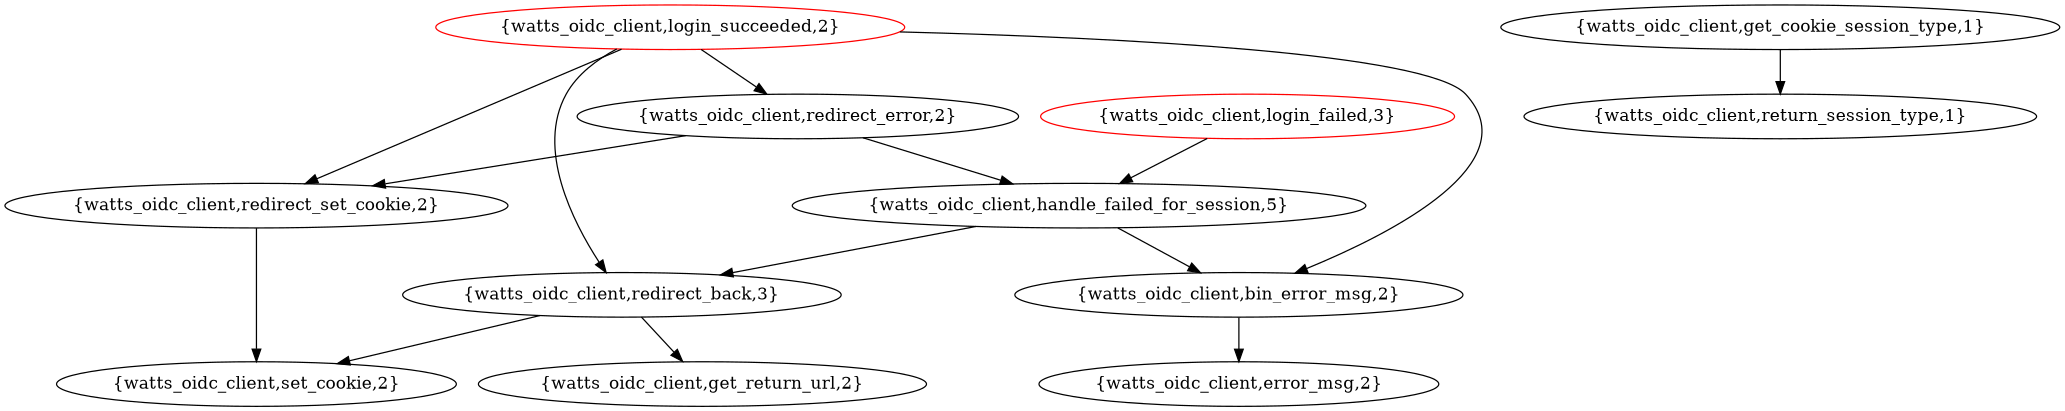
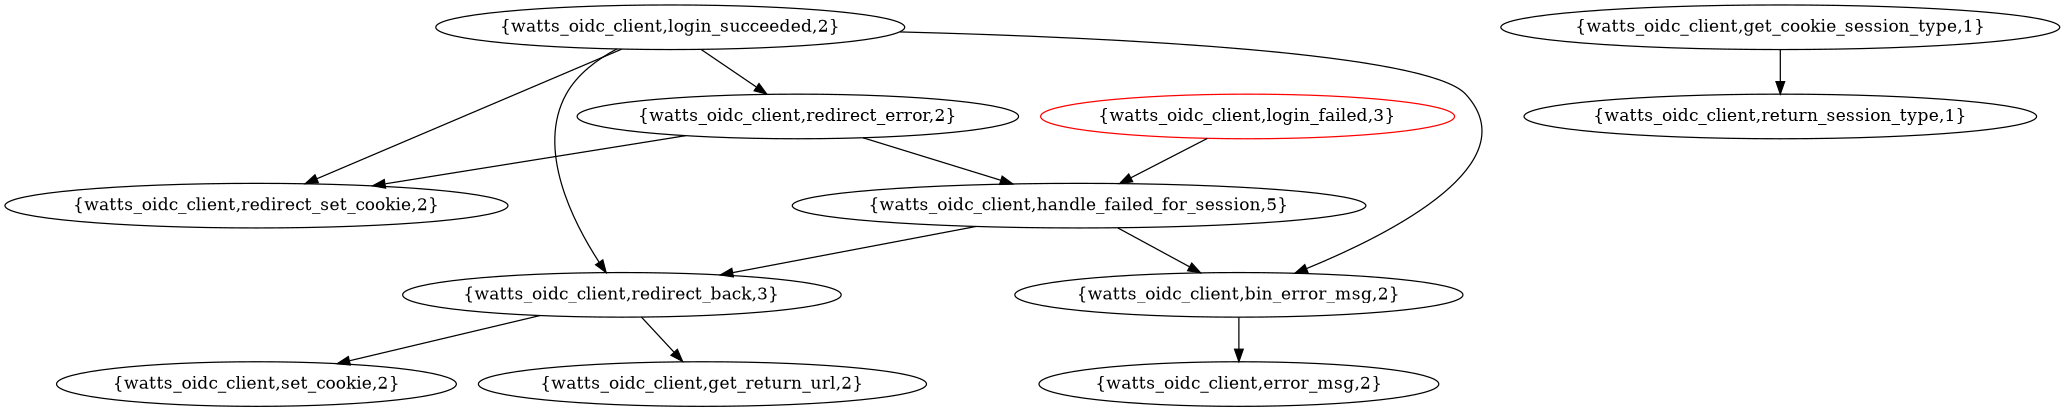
node "{watts_oidc_client,login_succeeded,2}": color red -> black
edge "{watts_oidc_client,redirect_set_cookie,2}" -> "{watts_oidc_client,set_cookie,2}": removed
